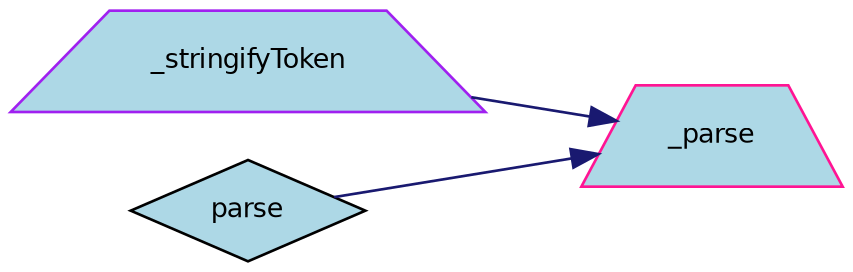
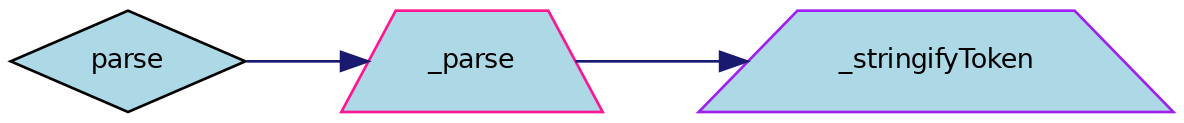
edge "_stringifyToken" -> "_parse": reversed
